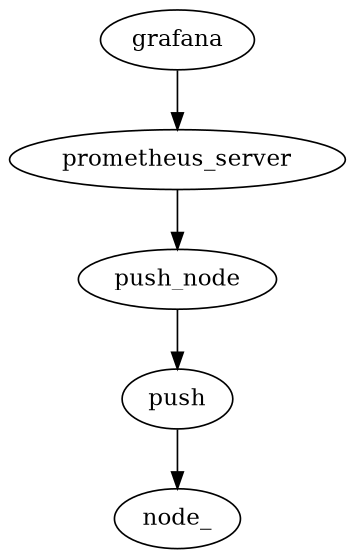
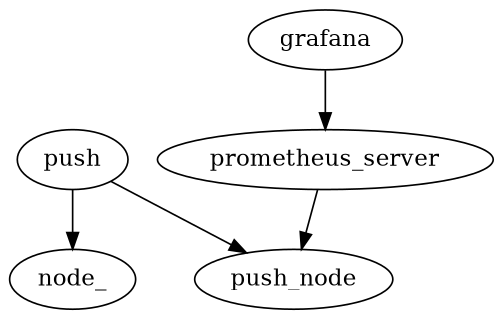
edge "push_node" -> "push": reversed
